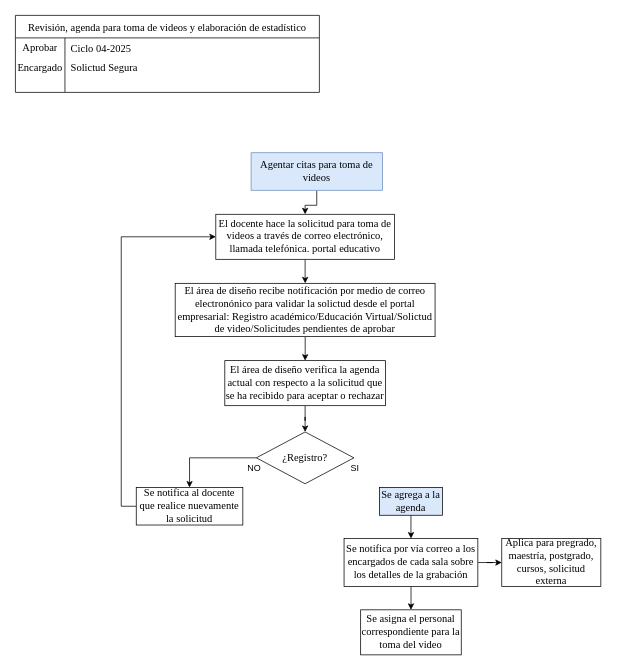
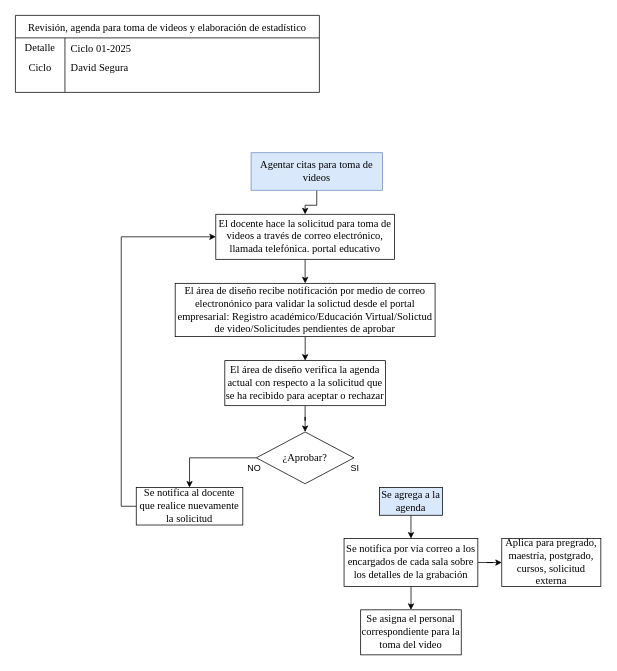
node "Aprobar": label "Aprobar" -> "Detalle"
node "Ciclo 04-2025": label "Ciclo 04-2025" -> "Ciclo 01-2025"
node "Encargado": label "Encargado" -> "Ciclo"
node "Solictud Segura": label "Solictud Segura" -> "David Segura"
node "¿Registro?": label "¿Registro?" -> "¿Aprobar?"
